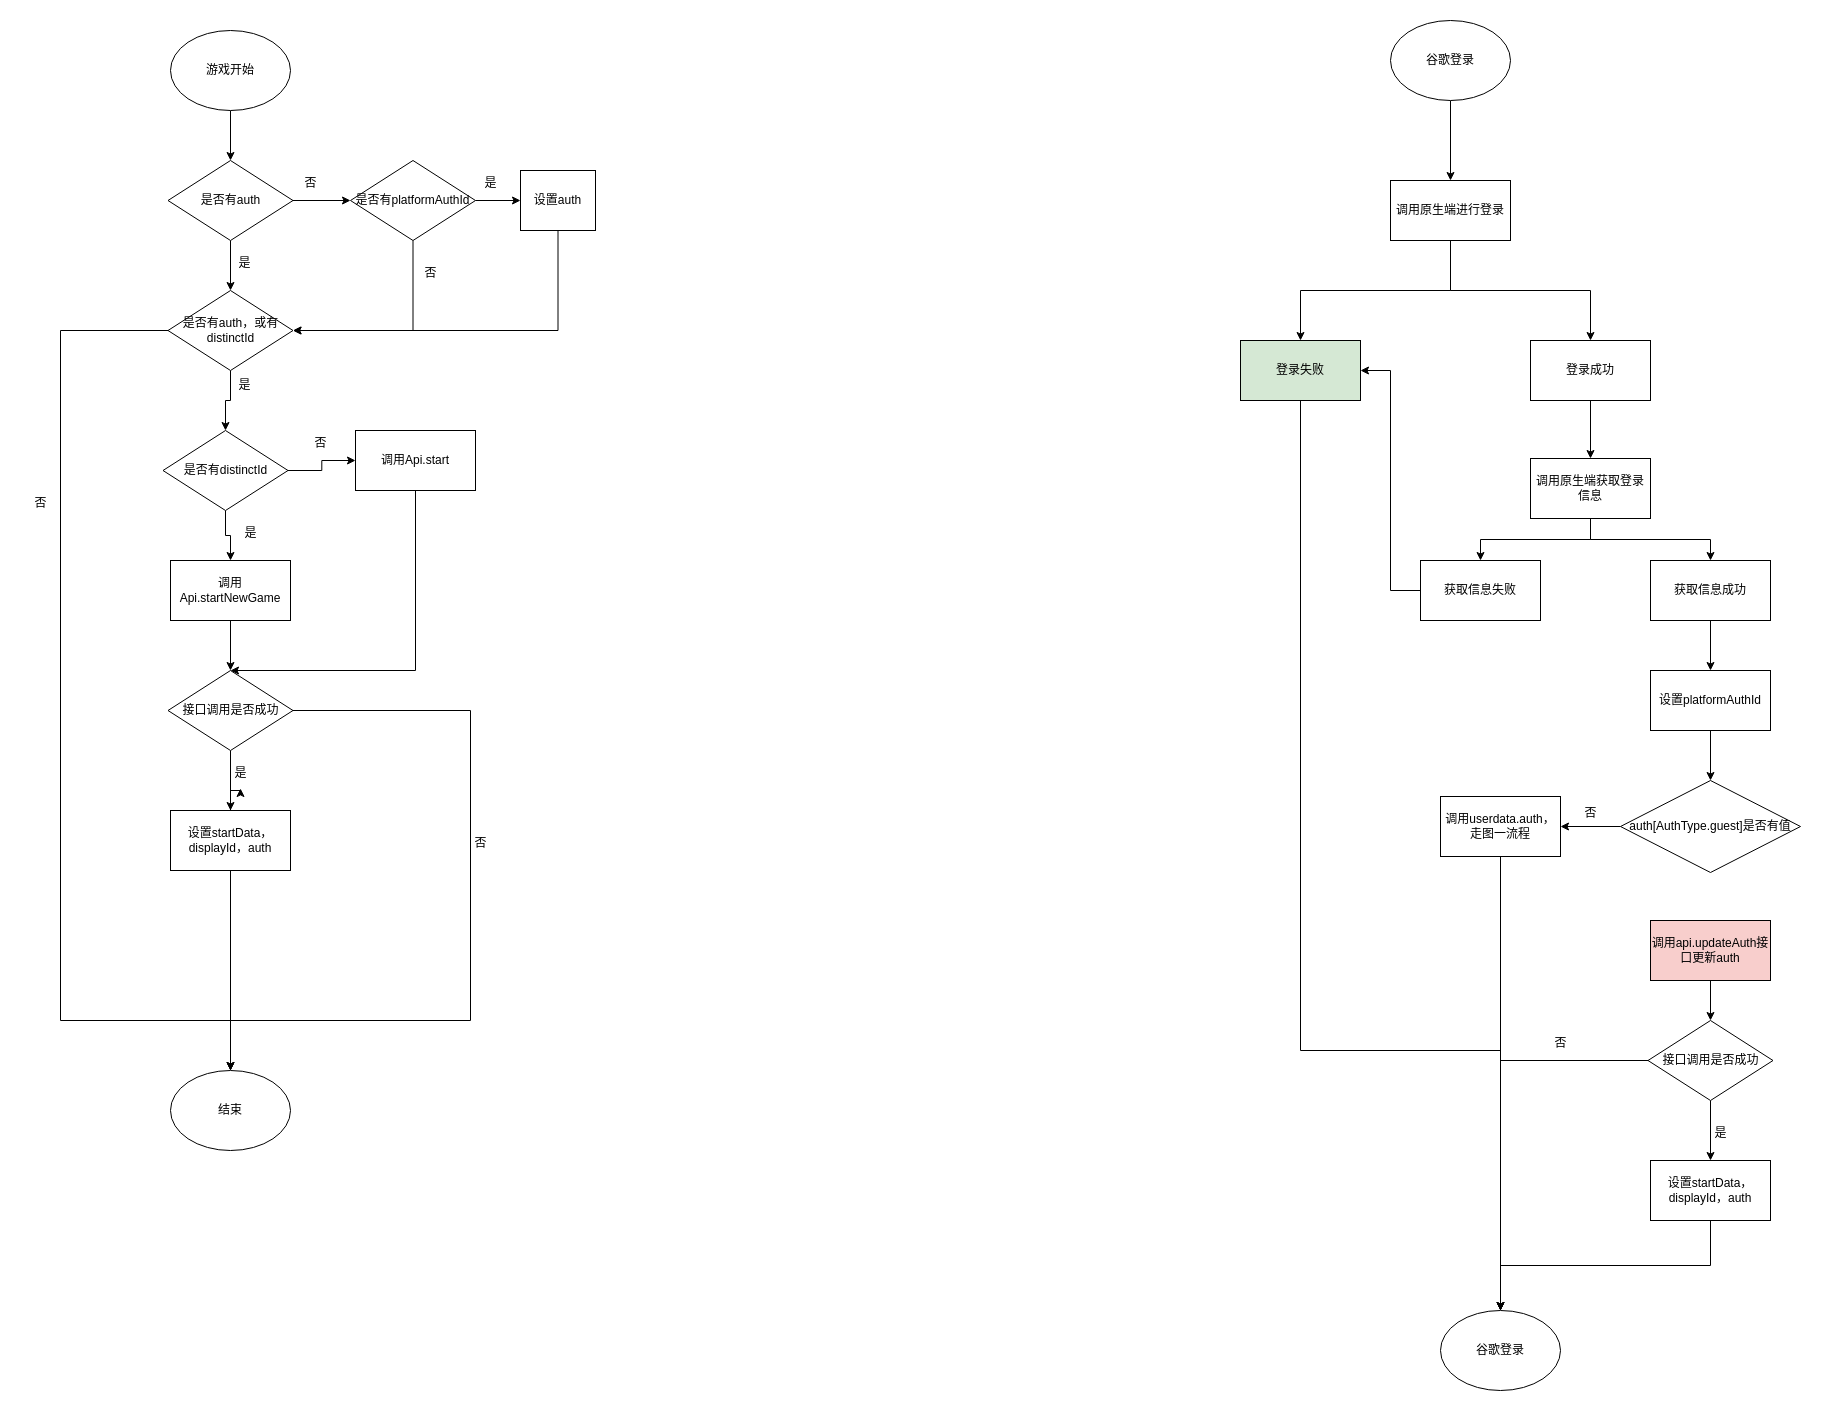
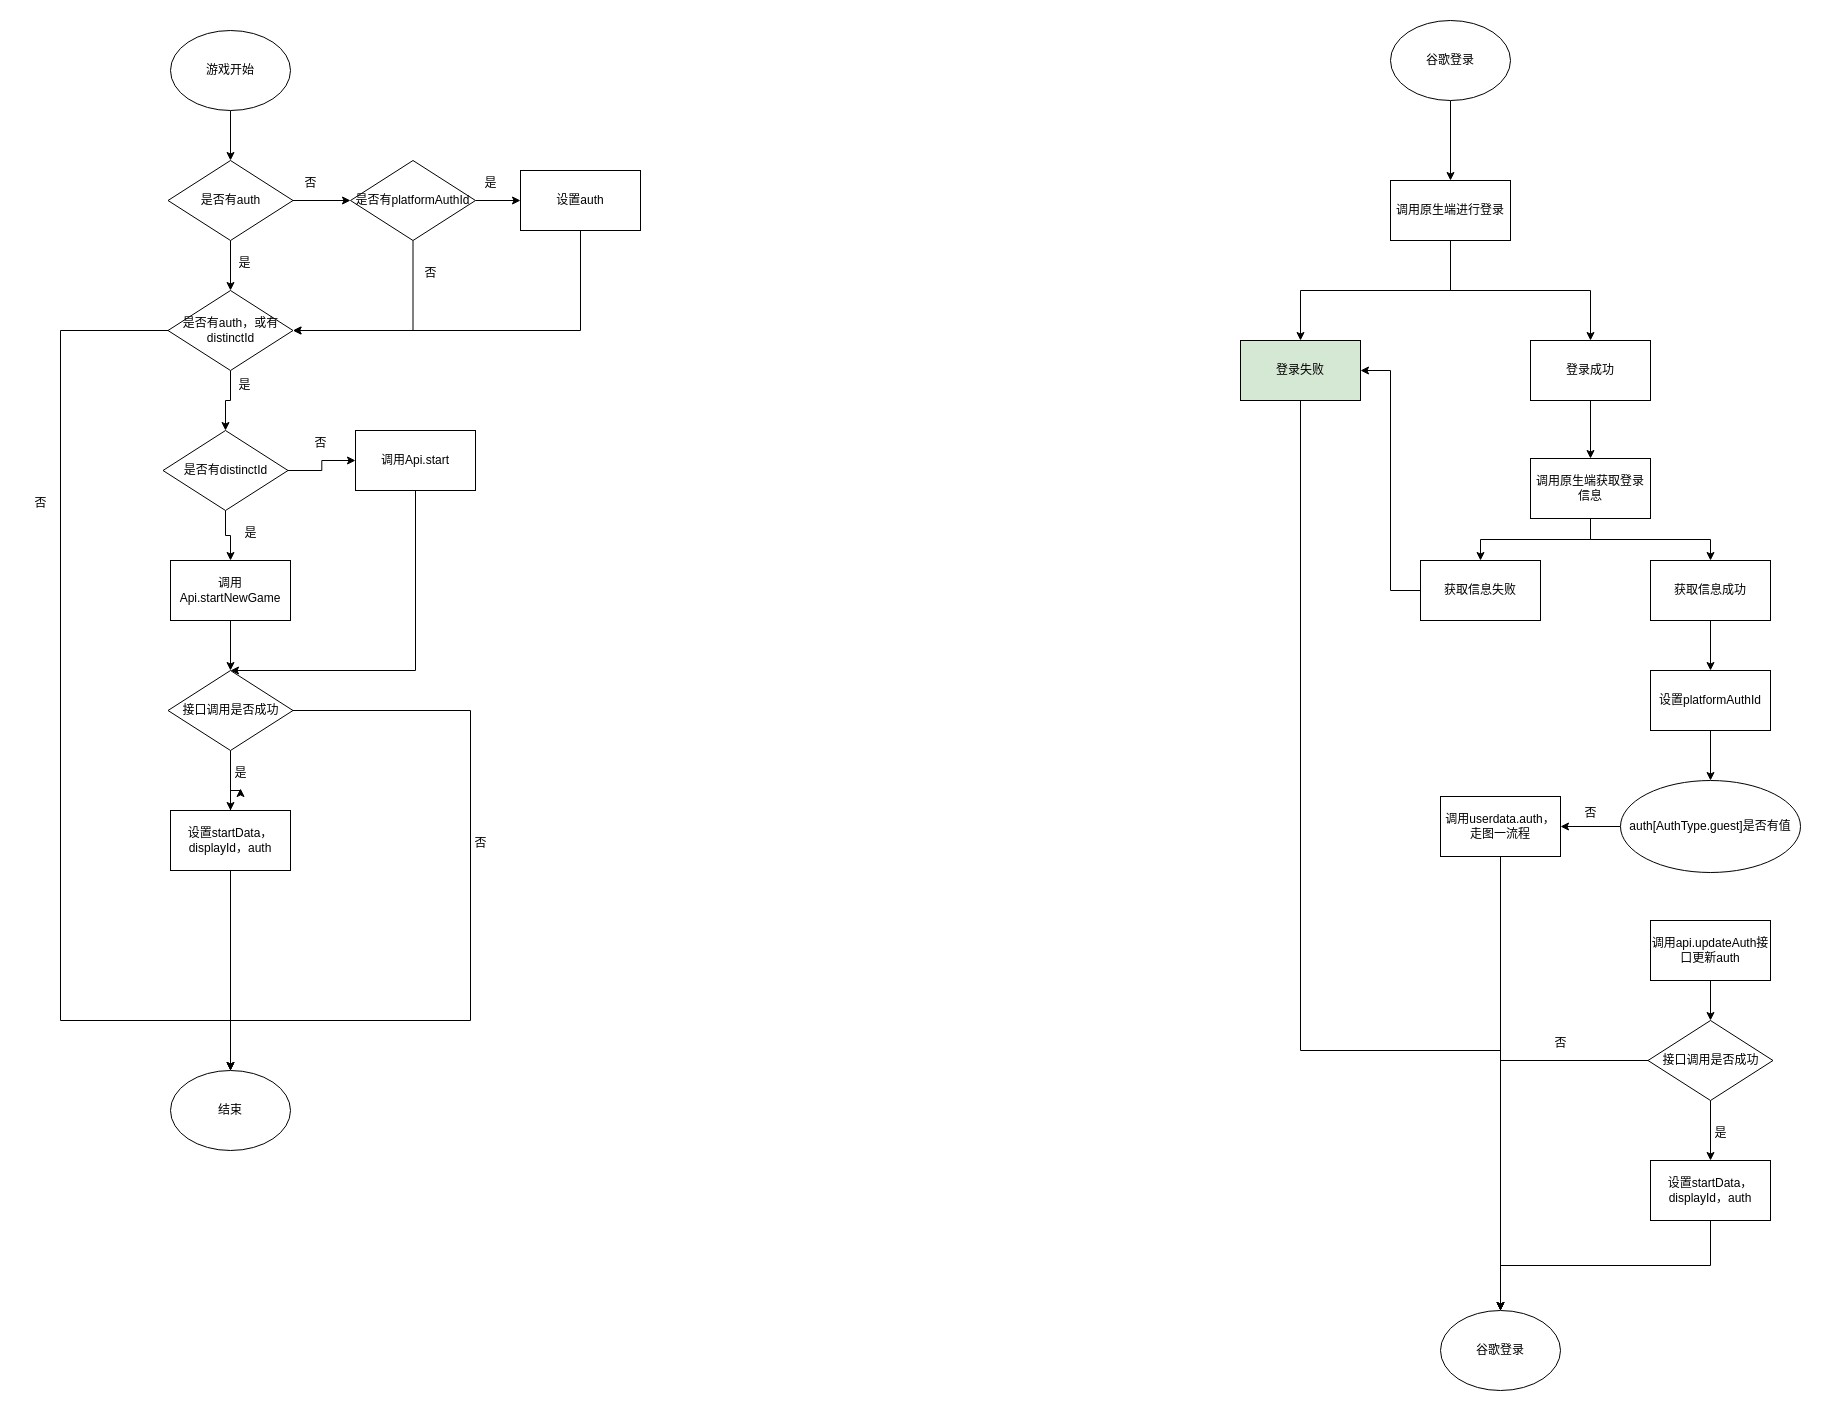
node "设置auth": size 75x60 -> 120x60
node "auth[AuthType.guest]是否有值": shape diamond -> ellipse
node "调用api.updateAuth接口更新auth": fillcolor #f8cecc -> #ffffff
